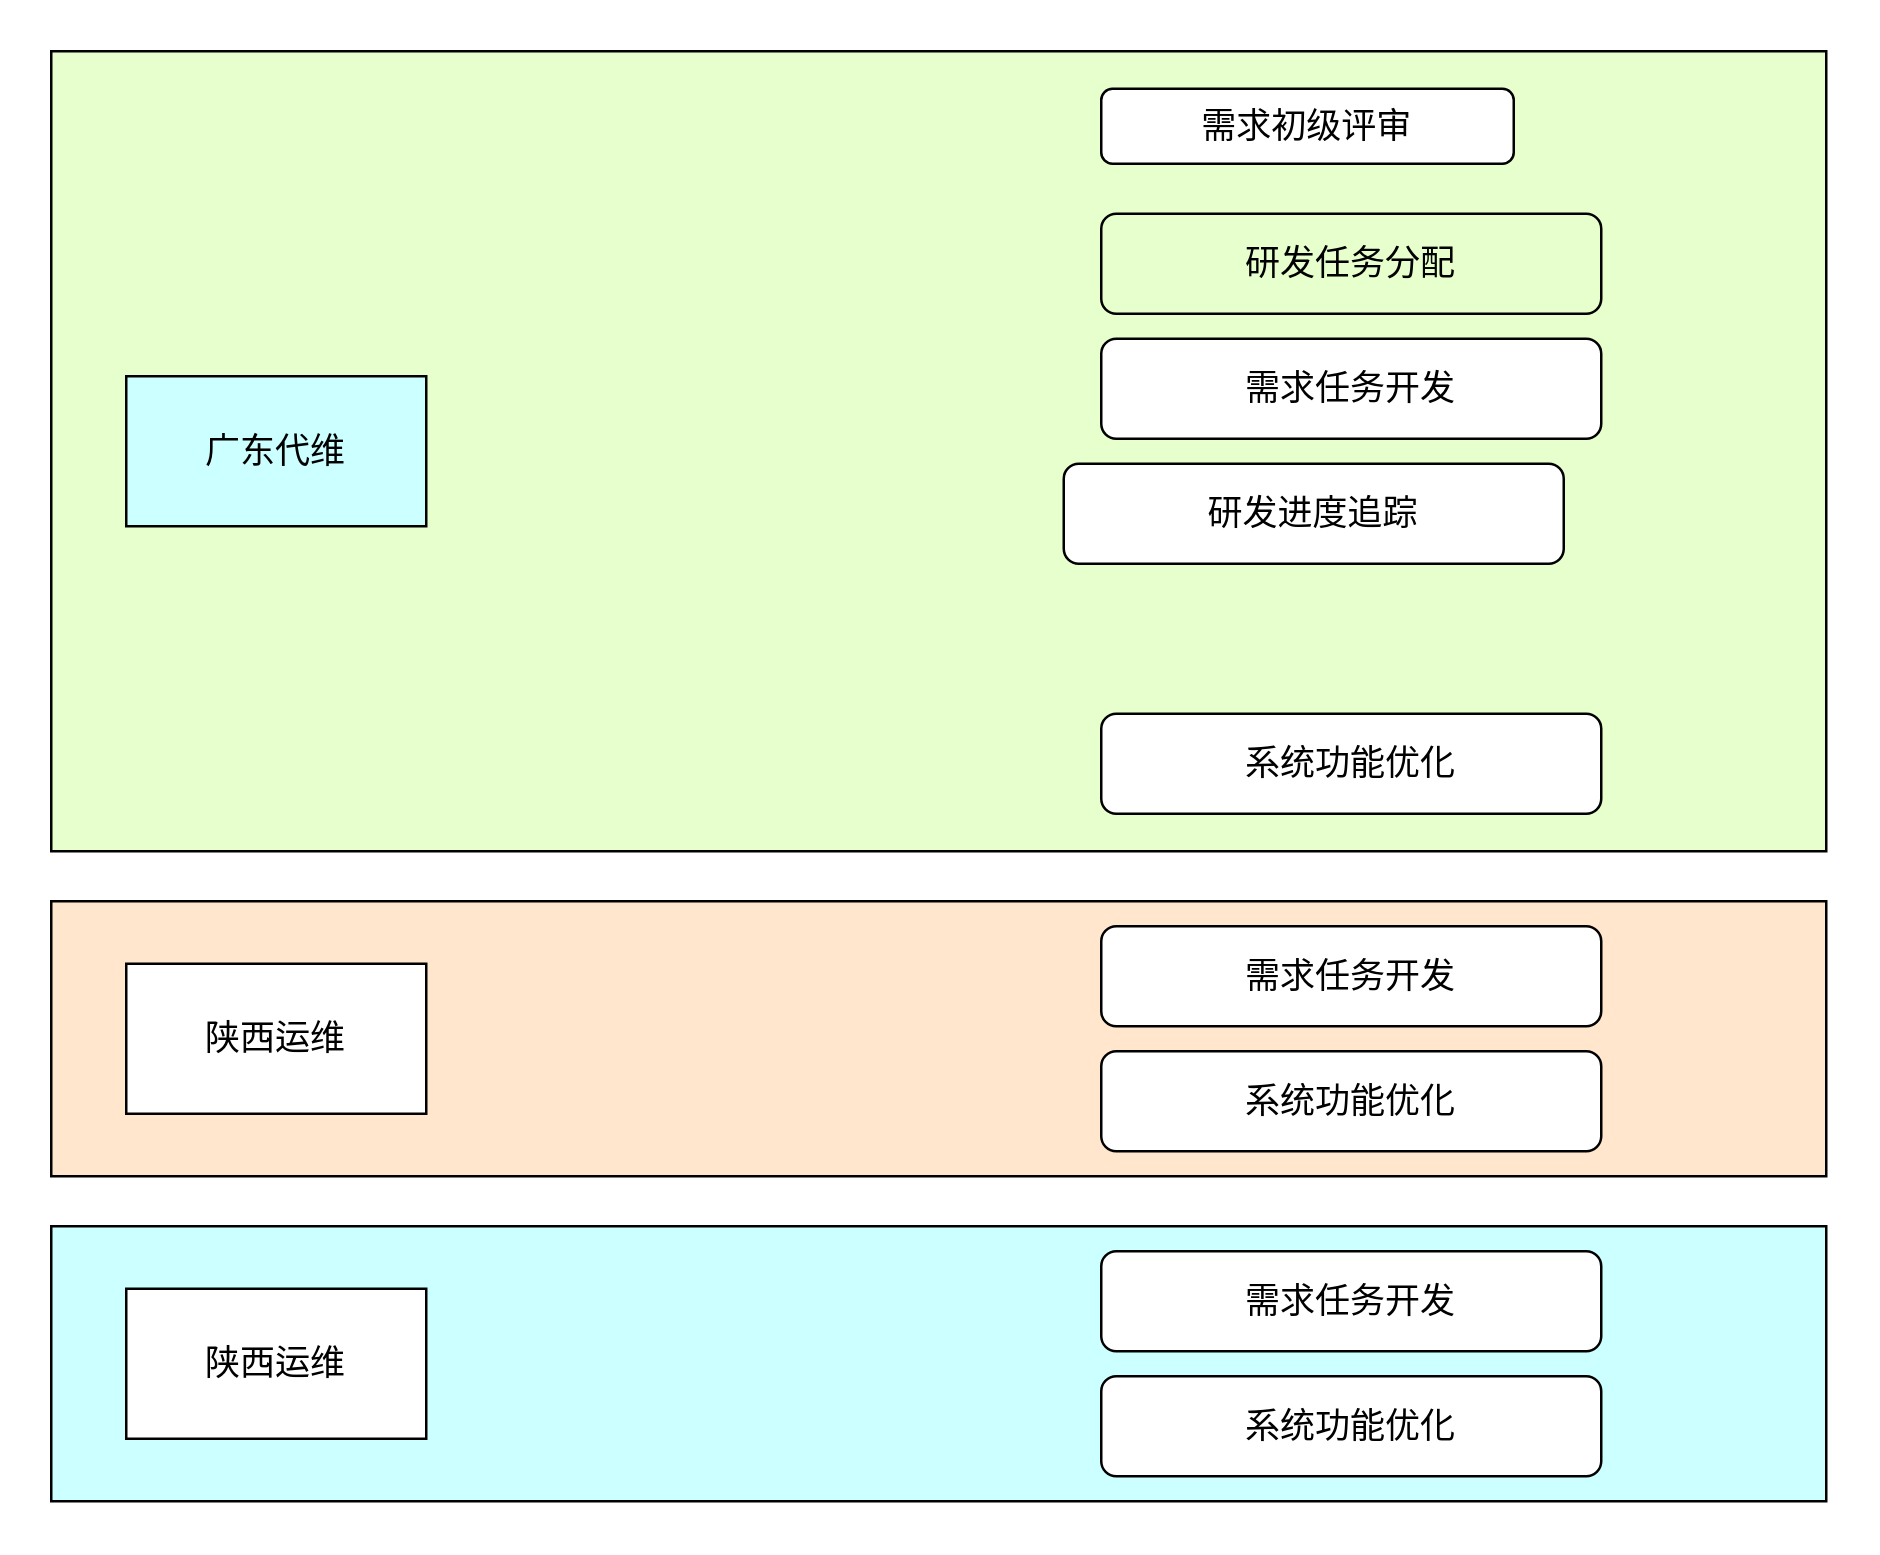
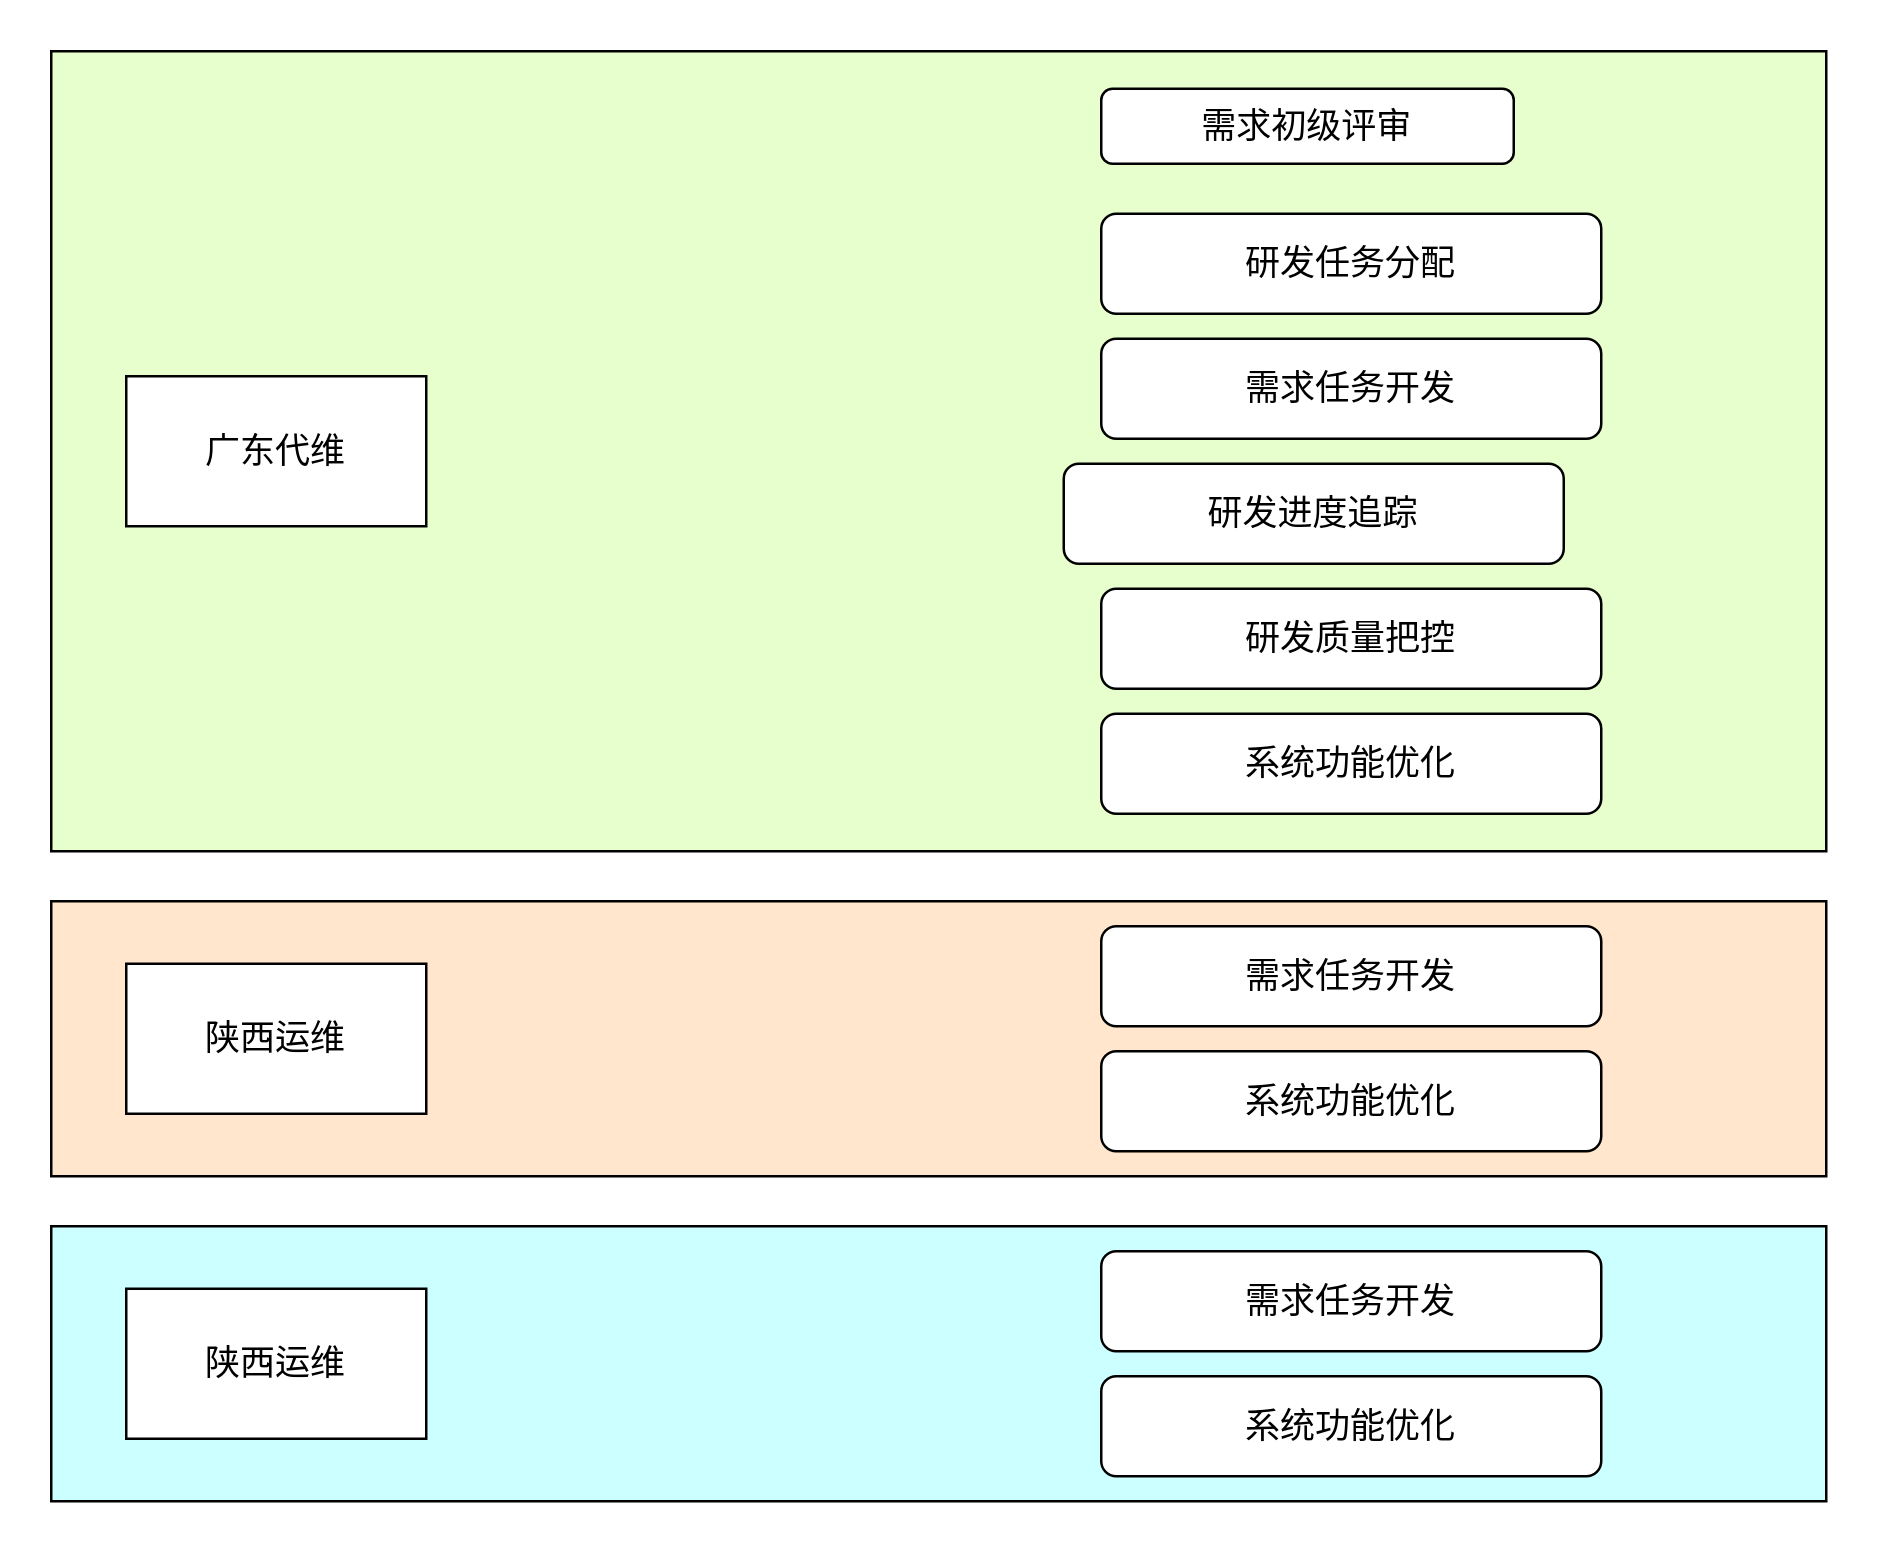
node "研发任务分配": fillcolor #e6ffcc -> #ffffff
node "广东代维": fillcolor #ccffff -> #ffffff
node "研发质量把控": added
